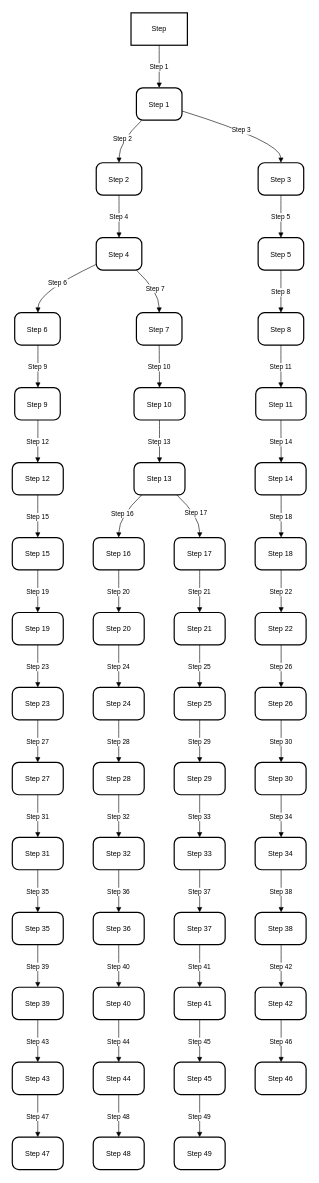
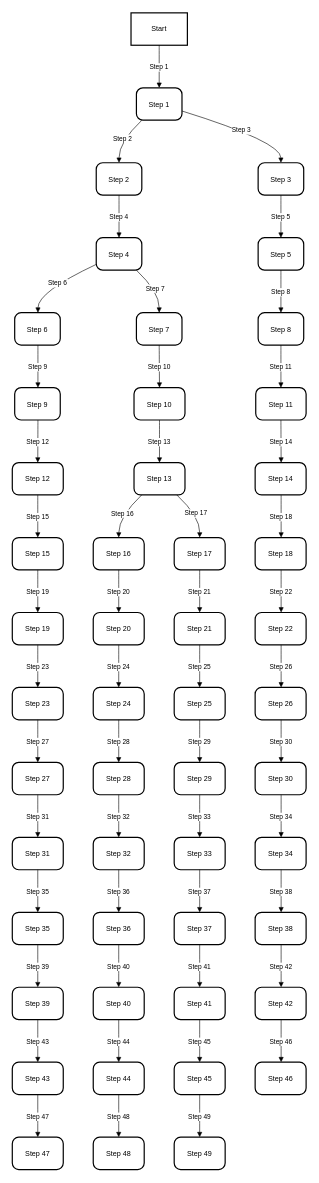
node "Step": label "Step" -> "Start"
